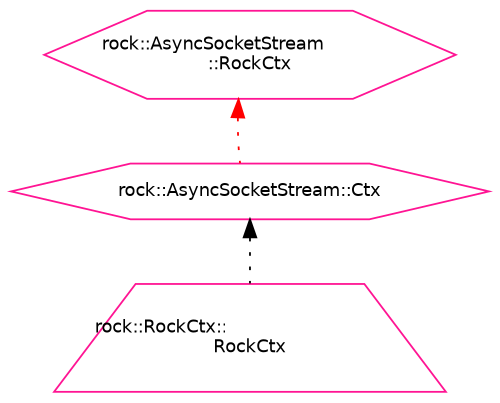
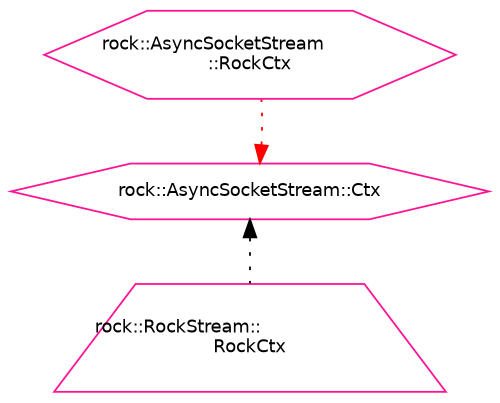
edge "rock::AsyncSocketStream::Ctx" -> "rock::AsyncSocketStream ::RockCtx": reversed
node "rock::RockCtx:: RockCtx": label "rock::RockCtx:: RockCtx" -> "rock::RockStream:: RockCtx"
